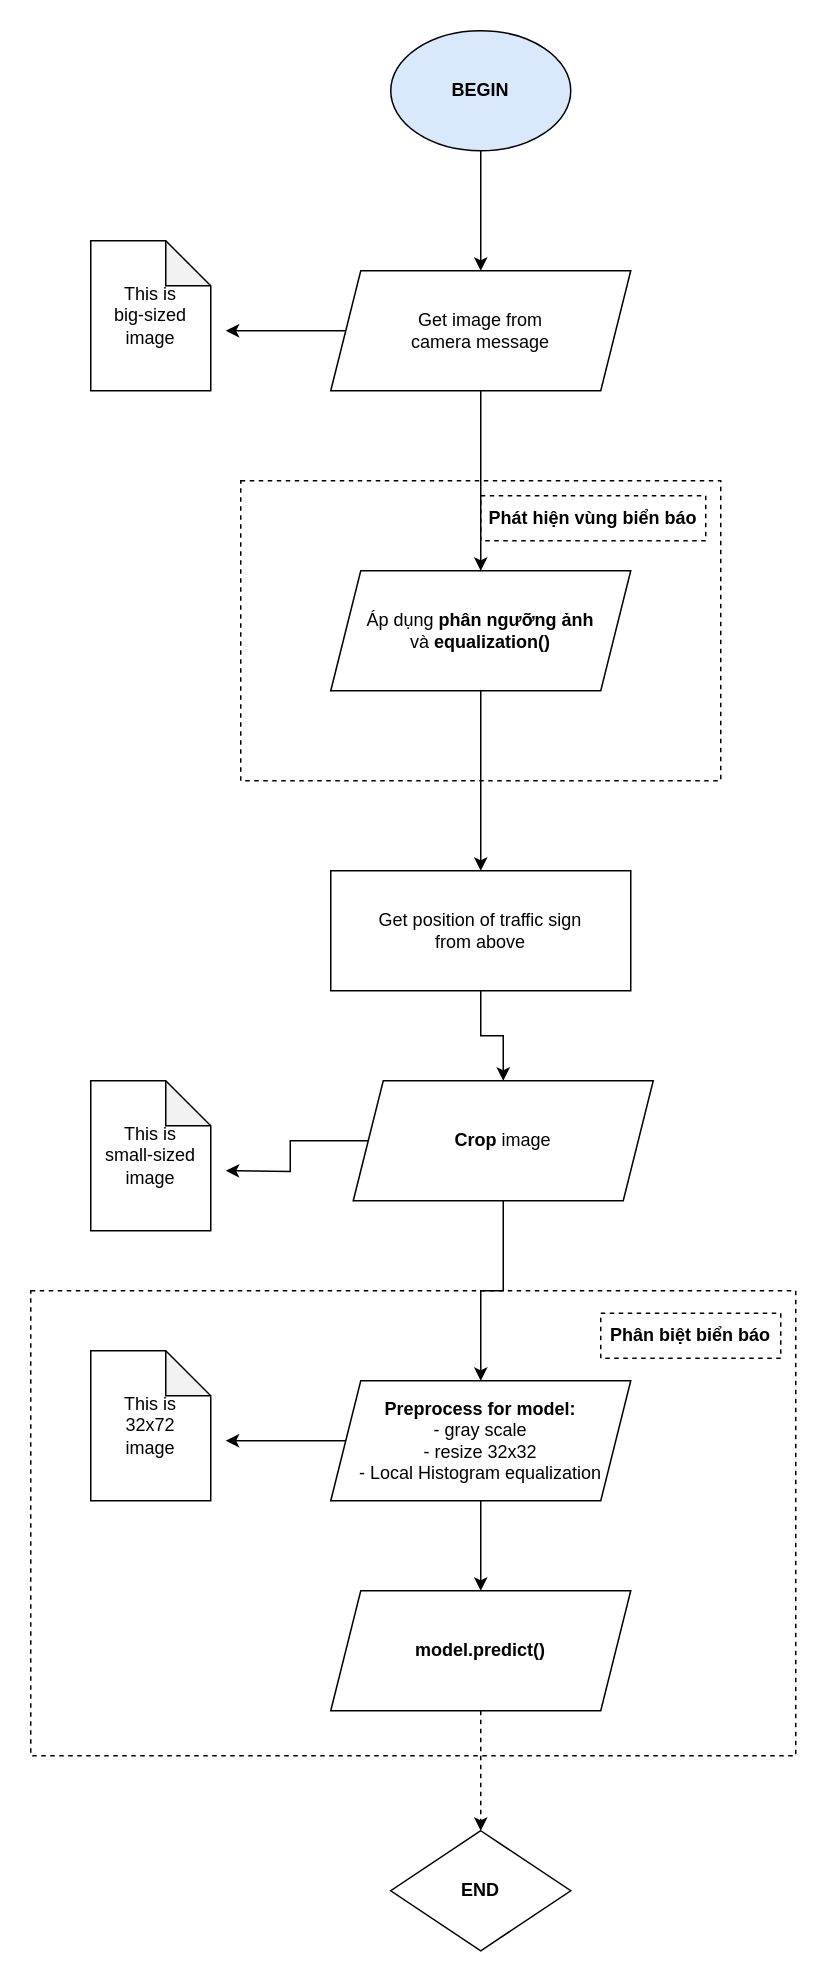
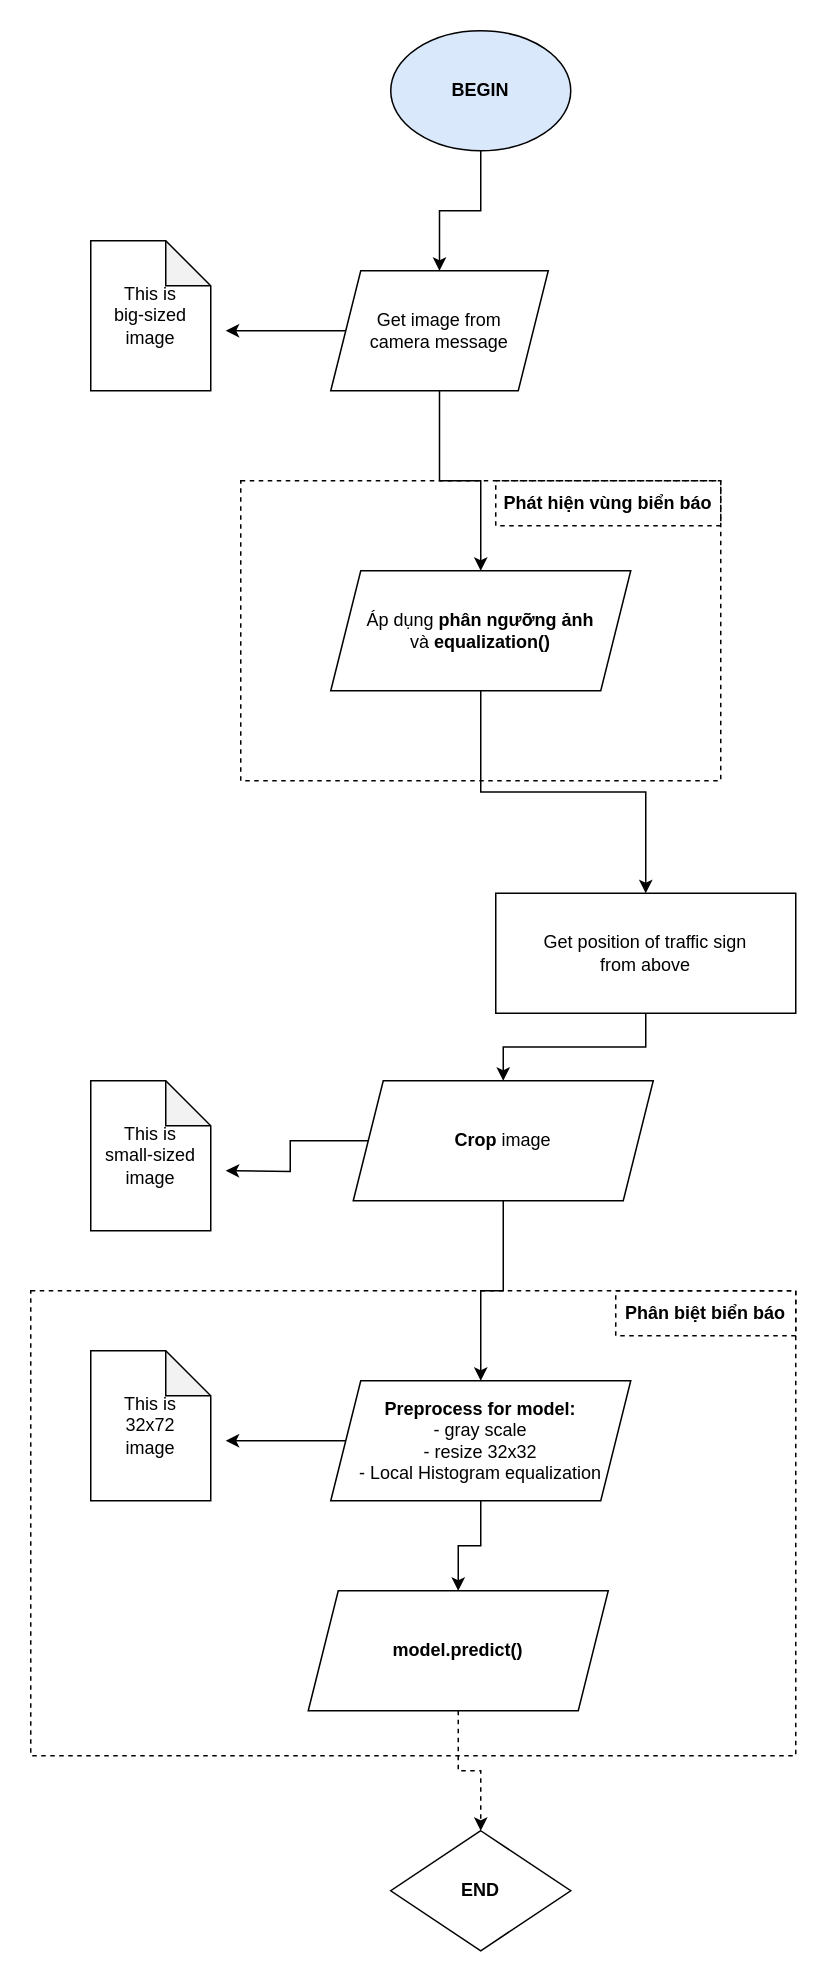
node "Get image from camera message": size 300x120 -> 218x120
node "Phát hiện vùng biển báo": moved (593, 518) -> (608, 503)
node "Get position of traffic sign from above": moved (481, 931) -> (646, 953)
node "Phân biệt biển báo": moved (691, 1336) -> (706, 1313)
node "model.predict()": moved (481, 1651) -> (458, 1651)
